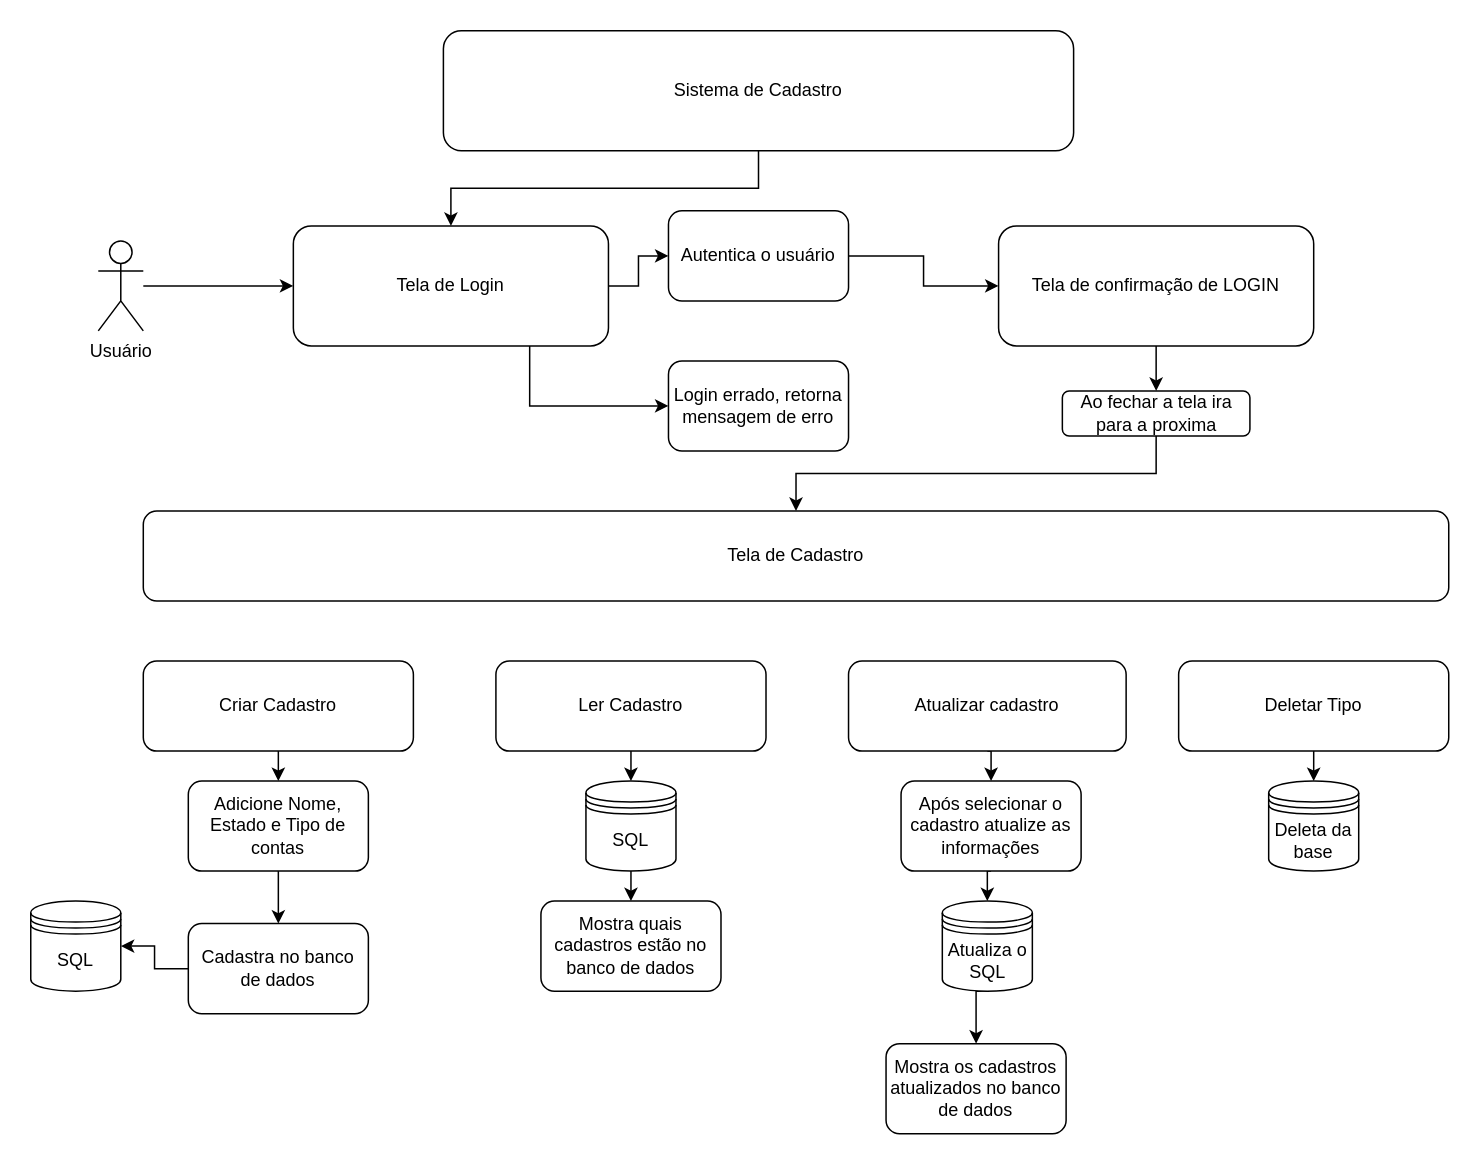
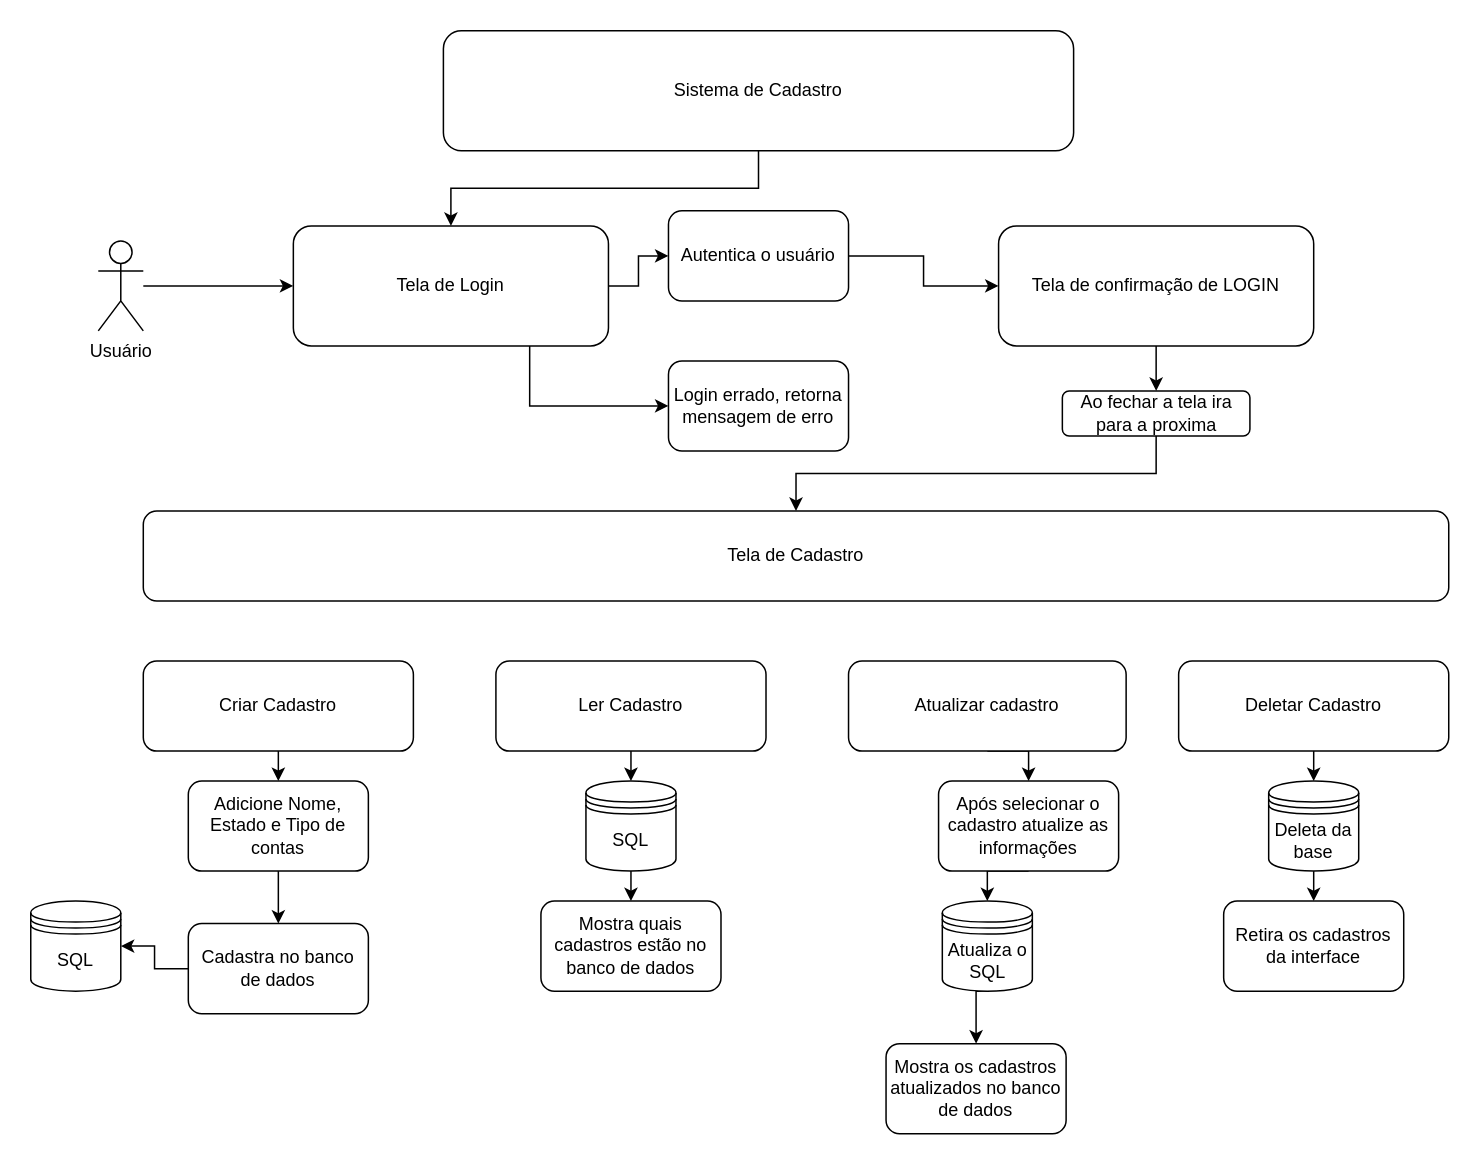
node "Deletar Tipo": label "Deletar Tipo" -> "Deletar Cadastro"
node "Após selecionar o cadastro atualize as informações": moved (991, 826) -> (1028, 826)
edge "Deleta da base" -> "Retira os cadastros da interface": added
node "Retira os cadastros da interface": added
